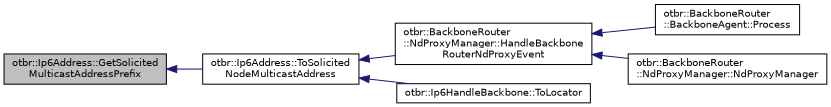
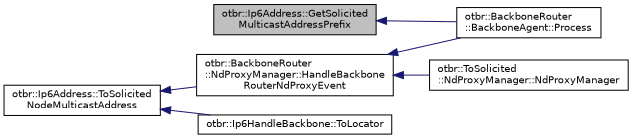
edge "otbr::Ip6Address::ToSolicited NodeMulticastAddress" -> "otbr::Ip6Address::GetSolicited MulticastAddressPrefix": now "otbr::BackboneRouter ::BackboneAgent::Process" -> "otbr::Ip6Address::GetSolicited MulticastAddressPrefix"
node "otbr::BackboneRouter ::NdProxyManager::NdProxyManager": label "otbr::BackboneRouter ::NdProxyManager::NdProxyManager" -> "otbr::ToSolicited ::NdProxyManager::NdProxyManager"
